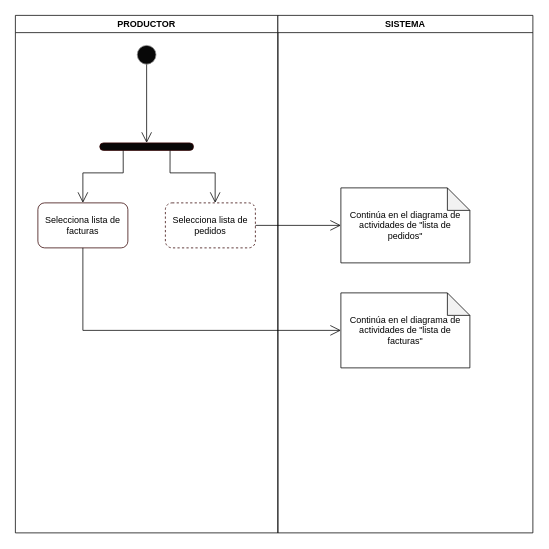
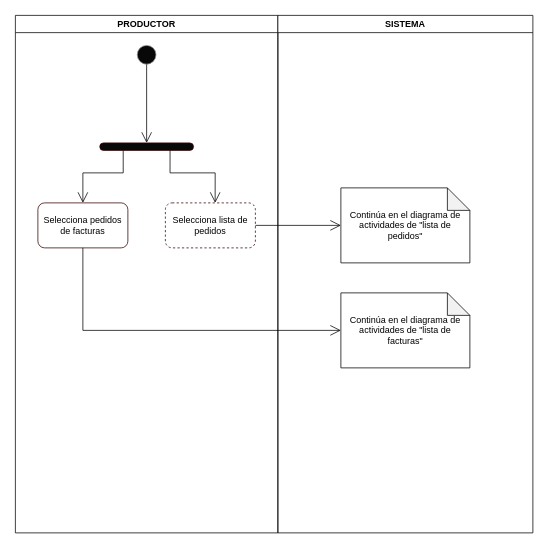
node "Selecciona lista de facturas": label "Selecciona lista de facturas" -> "Selecciona pedidos de facturas"
